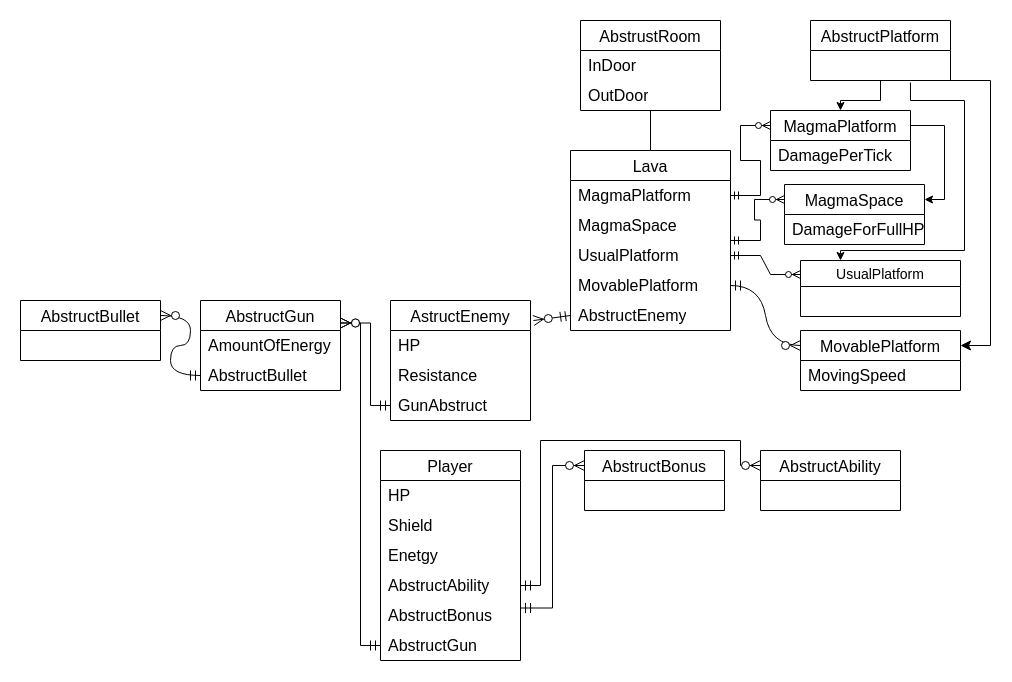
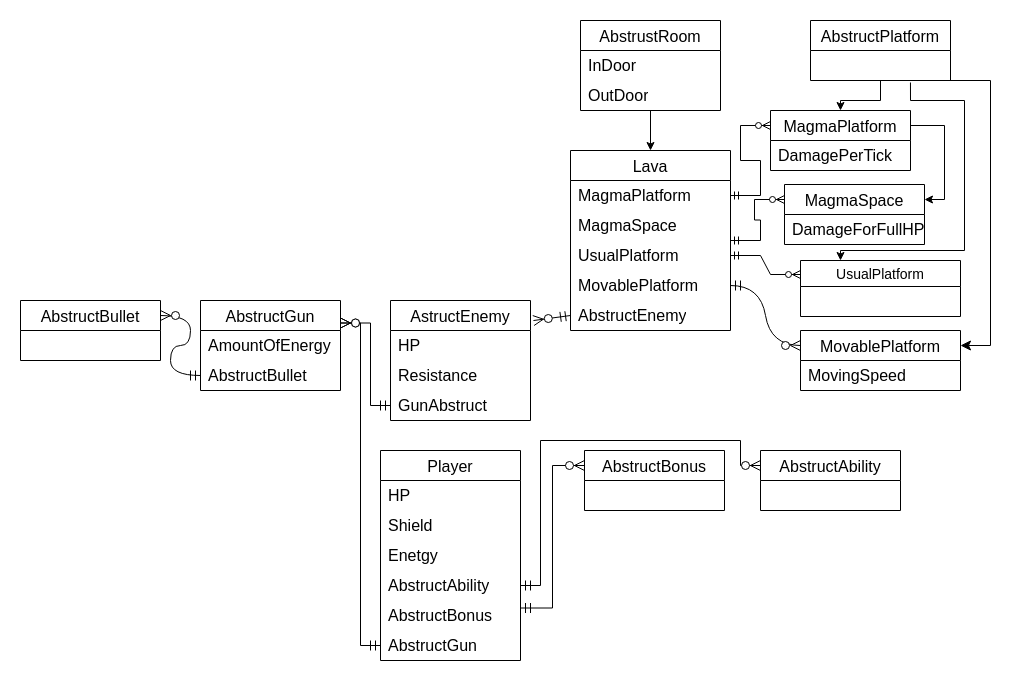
edge "AbstrustRoom" -- "Lava": arrowhead none -> classic
